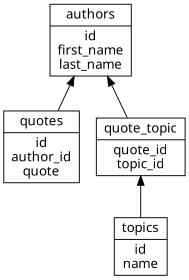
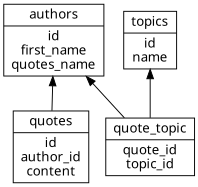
node "authors": text "last_name" -> "quotes_name"
node "quotes": text "quote" -> "content"
edge "topics" -> "quote_topic": reversed
